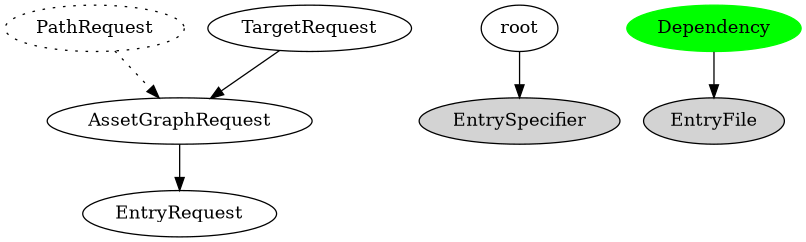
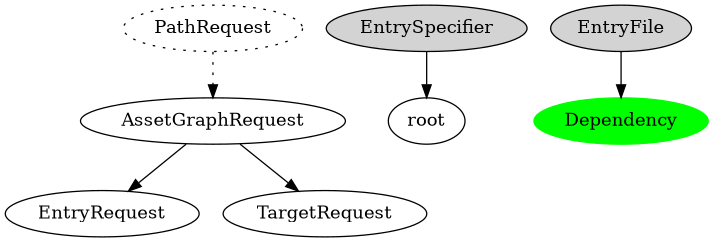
edge "root" -> "EntrySpecifier": reversed
edge "Dependency" -> "EntryFile": reversed
edge "TargetRequest" -> "AssetGraphRequest": reversed
